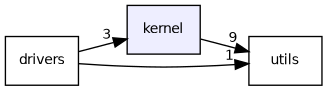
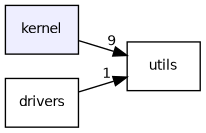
edge "drivers" -> "kernel": removed
